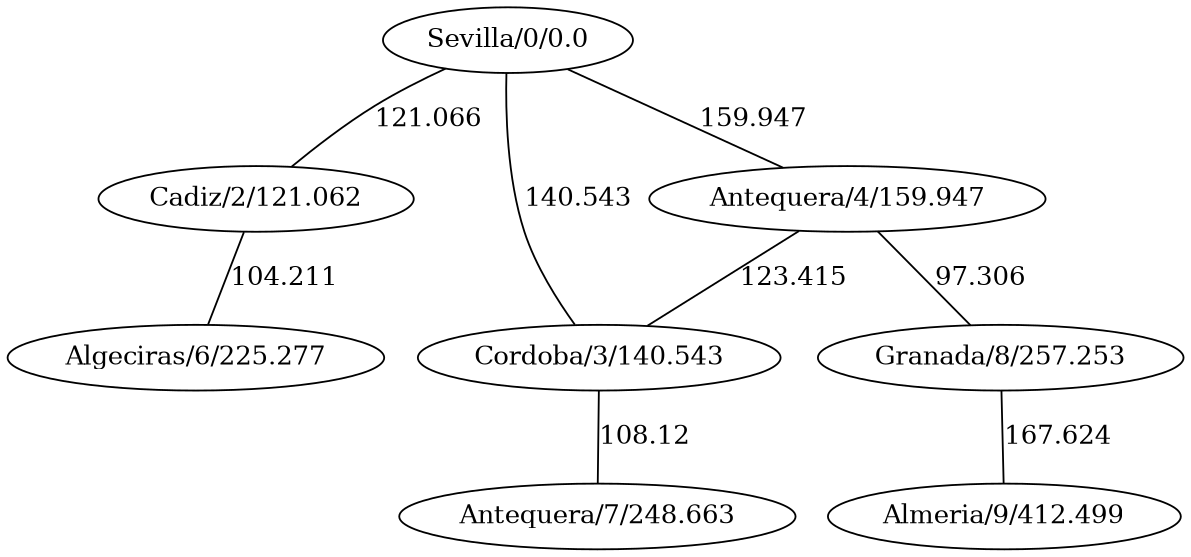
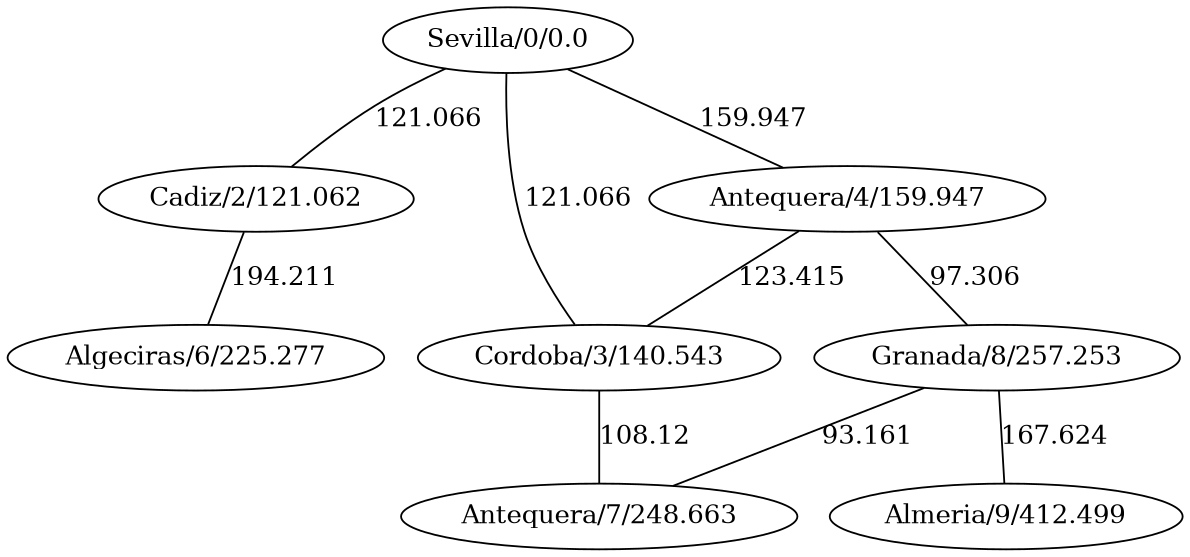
edge "Sevilla/0/0.0" -- "Cordoba/3/140.543": label "140.543" -> "121.066"
edge "Cadiz/2/121.062" -- "Algeciras/6/225.277": label "104.211" -> "194.211"
edge "Granada/8/257.253" -- "Antequera/7/248.663": added, label "93.161"
